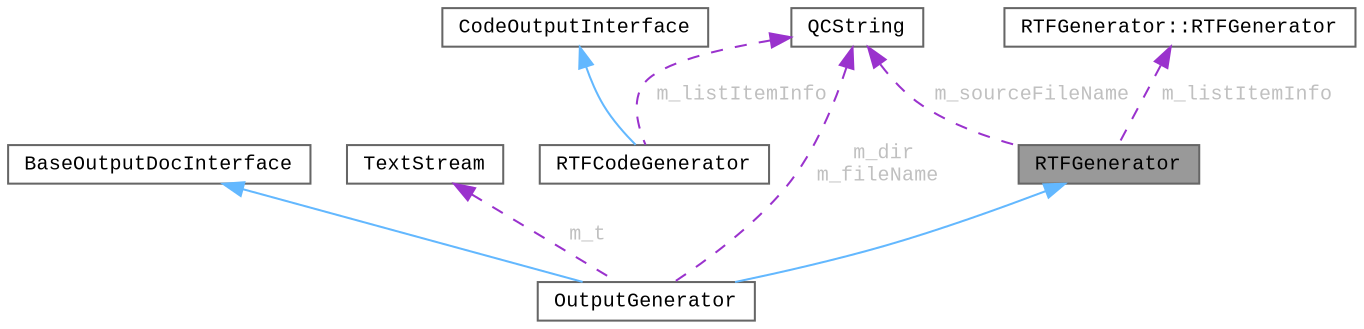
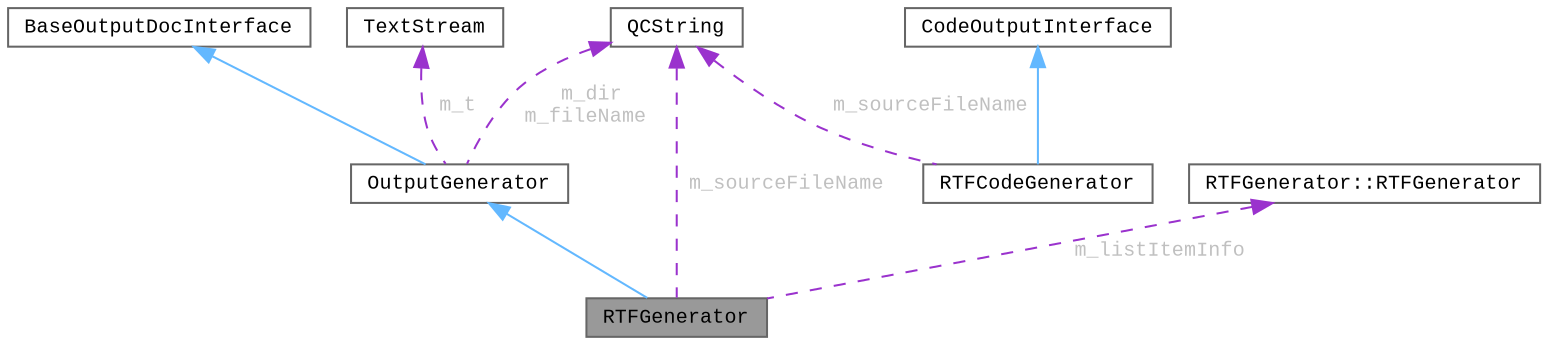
edge "RTFCodeGenerator" -> "QCString": label " m_listItemInfo" -> " m_sourceFileName"
edge "OutputGenerator" -> "RTFGenerator": reversed
